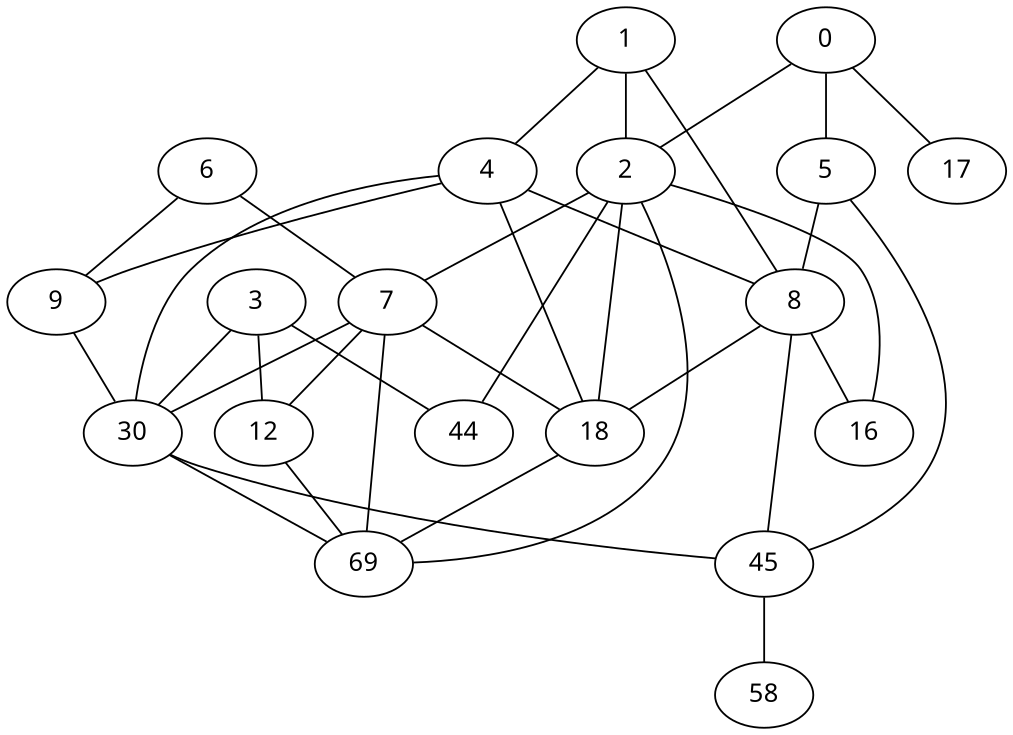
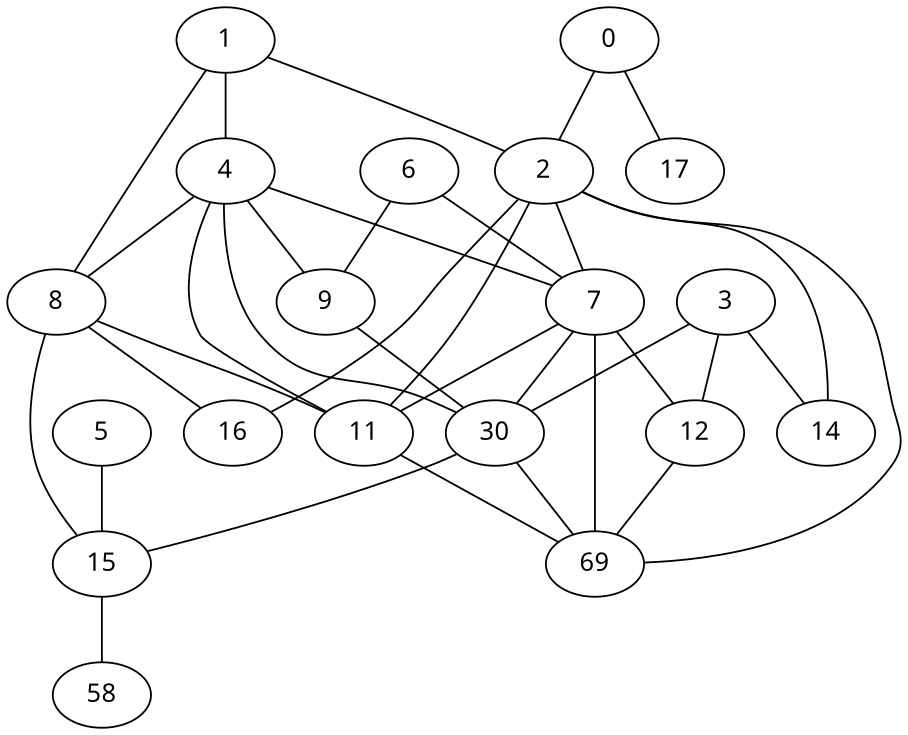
edge "0" -- "5": removed
edge "4" -- "7": added
edge "5" -- "8": removed
node "44": label "44" -> "14"
node "18": label "18" -> "11"
node "45": label "45" -> "15"
